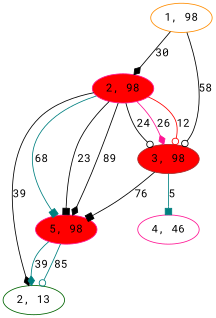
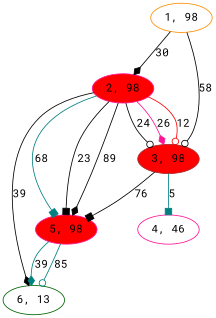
node "2, 13": label "2, 13" -> "6, 13"
